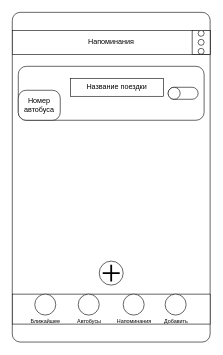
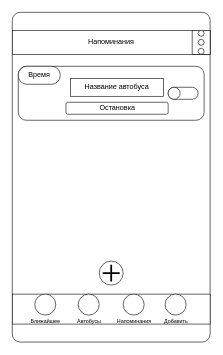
node "Время": added
node "Название поездки": label "Название поездки" -> "Название автобуса"
node "Номер автобуса": removed
node "Остановка": added
